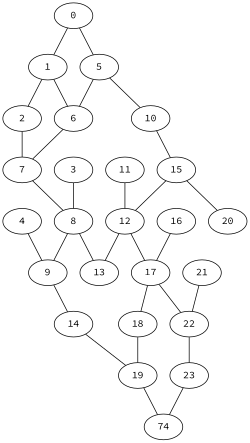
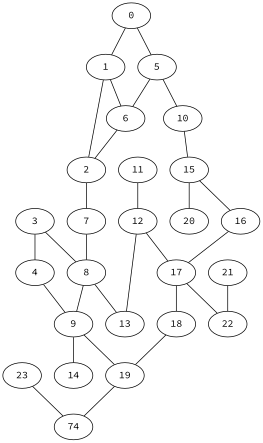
edge "6" -- "7": now "6" -- "2"
edge "15" -- "12": now "15" -- "16"
edge "3" -- "4": added
edge "14" -- "19": now "9" -- "19"
edge "22" -- "23": removed
